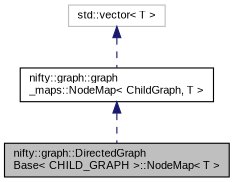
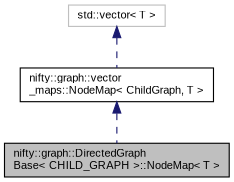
node "nifty::graph::graph _maps::NodeMap< ChildGraph, T >": label "nifty::graph::graph _maps::NodeMap< ChildGraph, T >" -> "nifty::graph::vector _maps::NodeMap< ChildGraph, T >"
